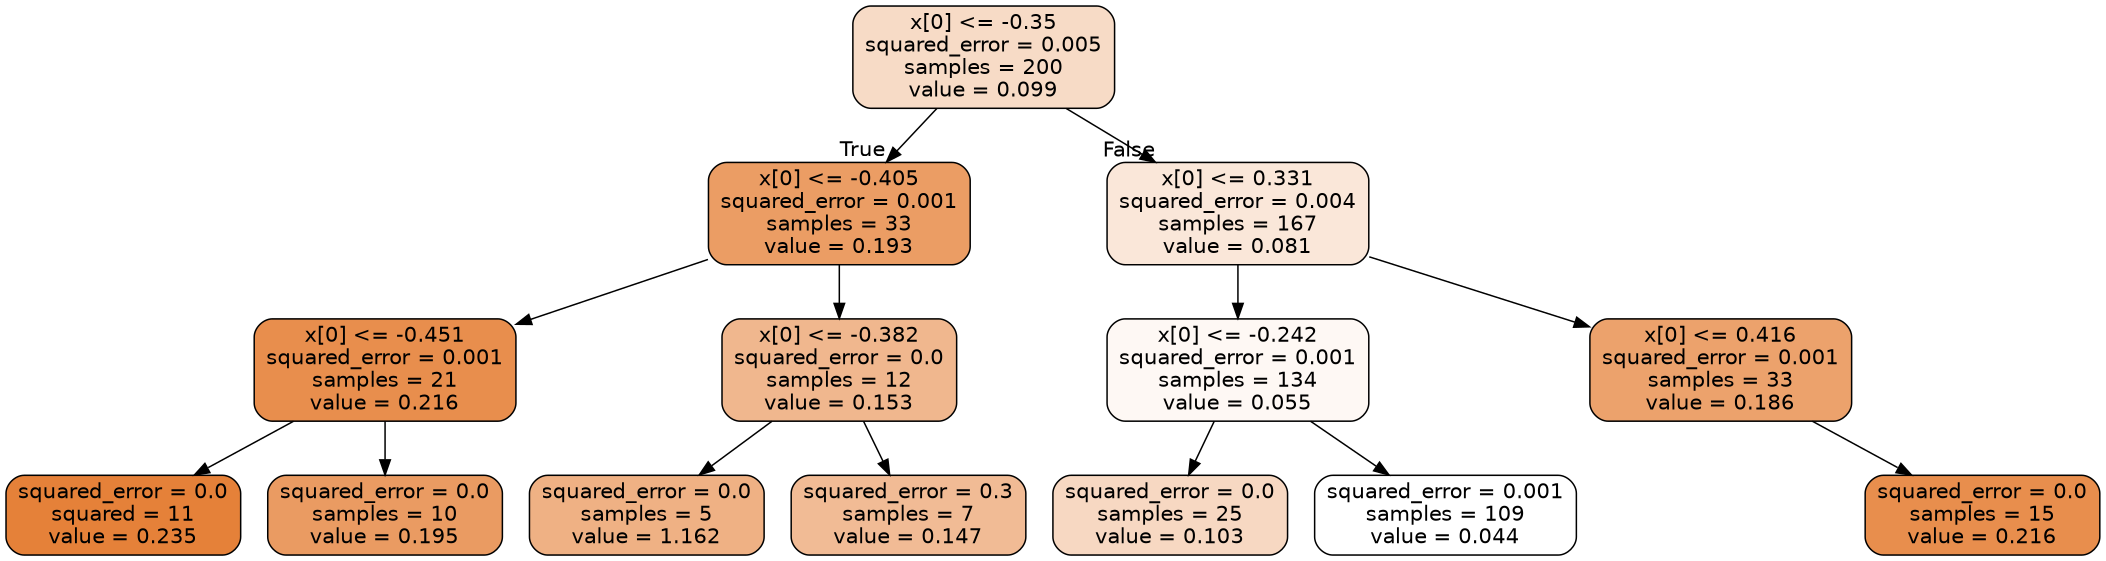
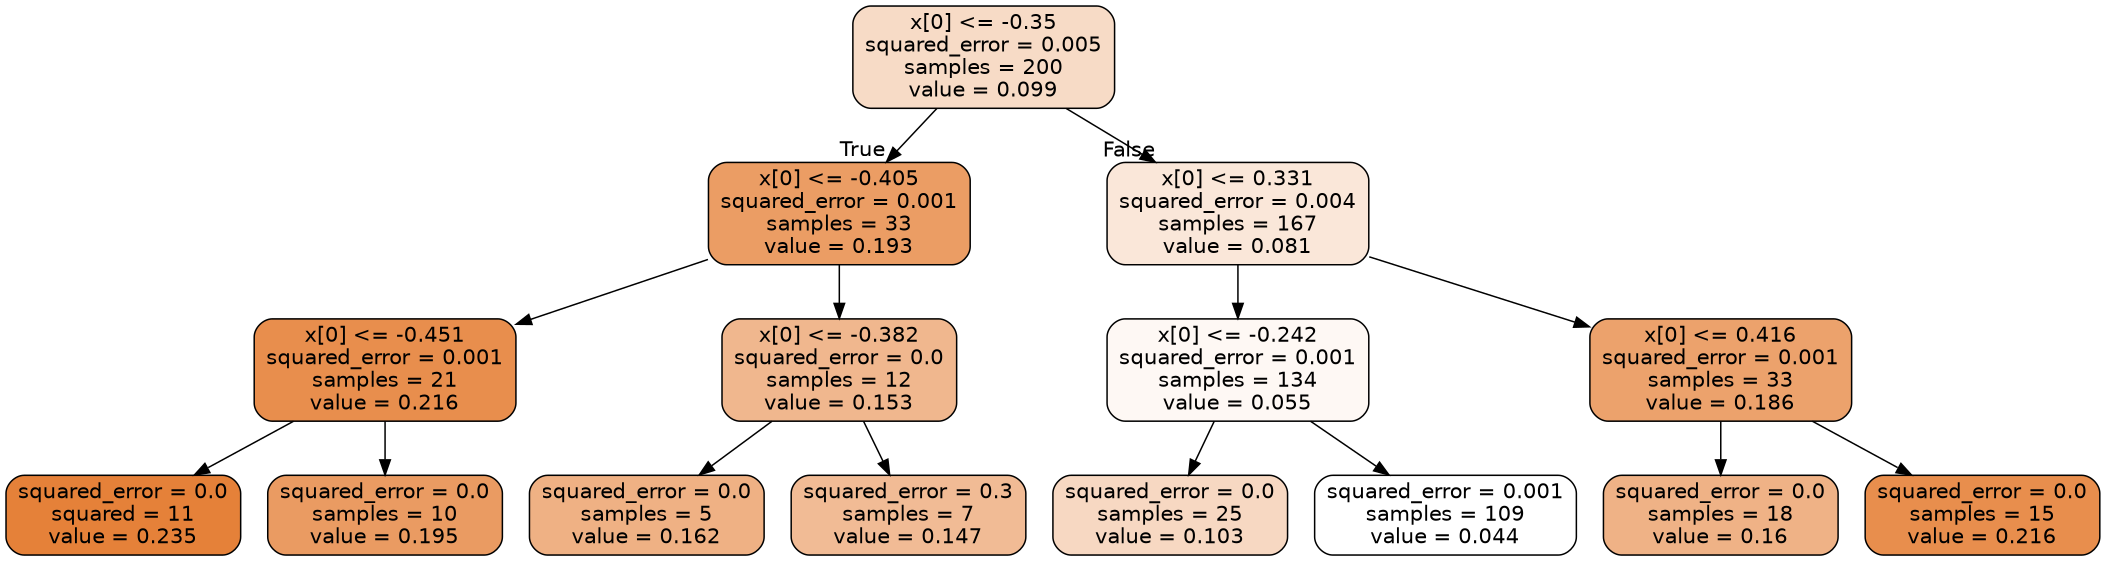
node "squared_error = 0.0 samples = 5 value = 1.162": label "squared_error = 0.0 samples = 5 value = 1.162" -> "squared_error = 0.0 samples = 5 value = 0.162"
node "squared_error = 0.0 samples = 18 value = 0.16": added
